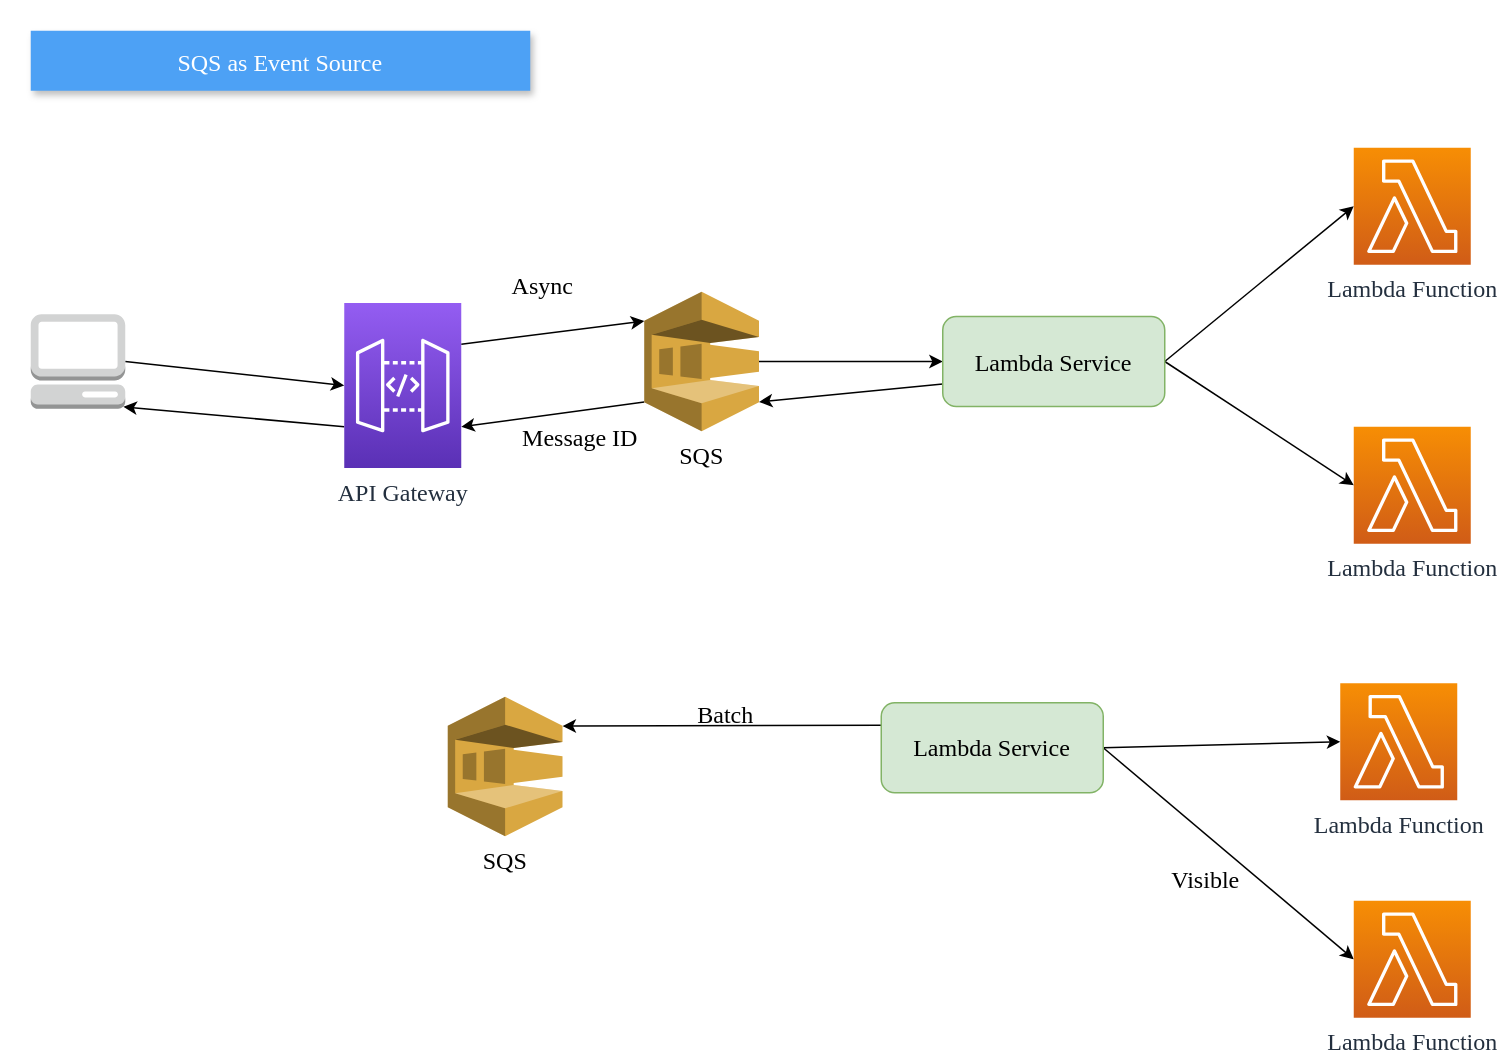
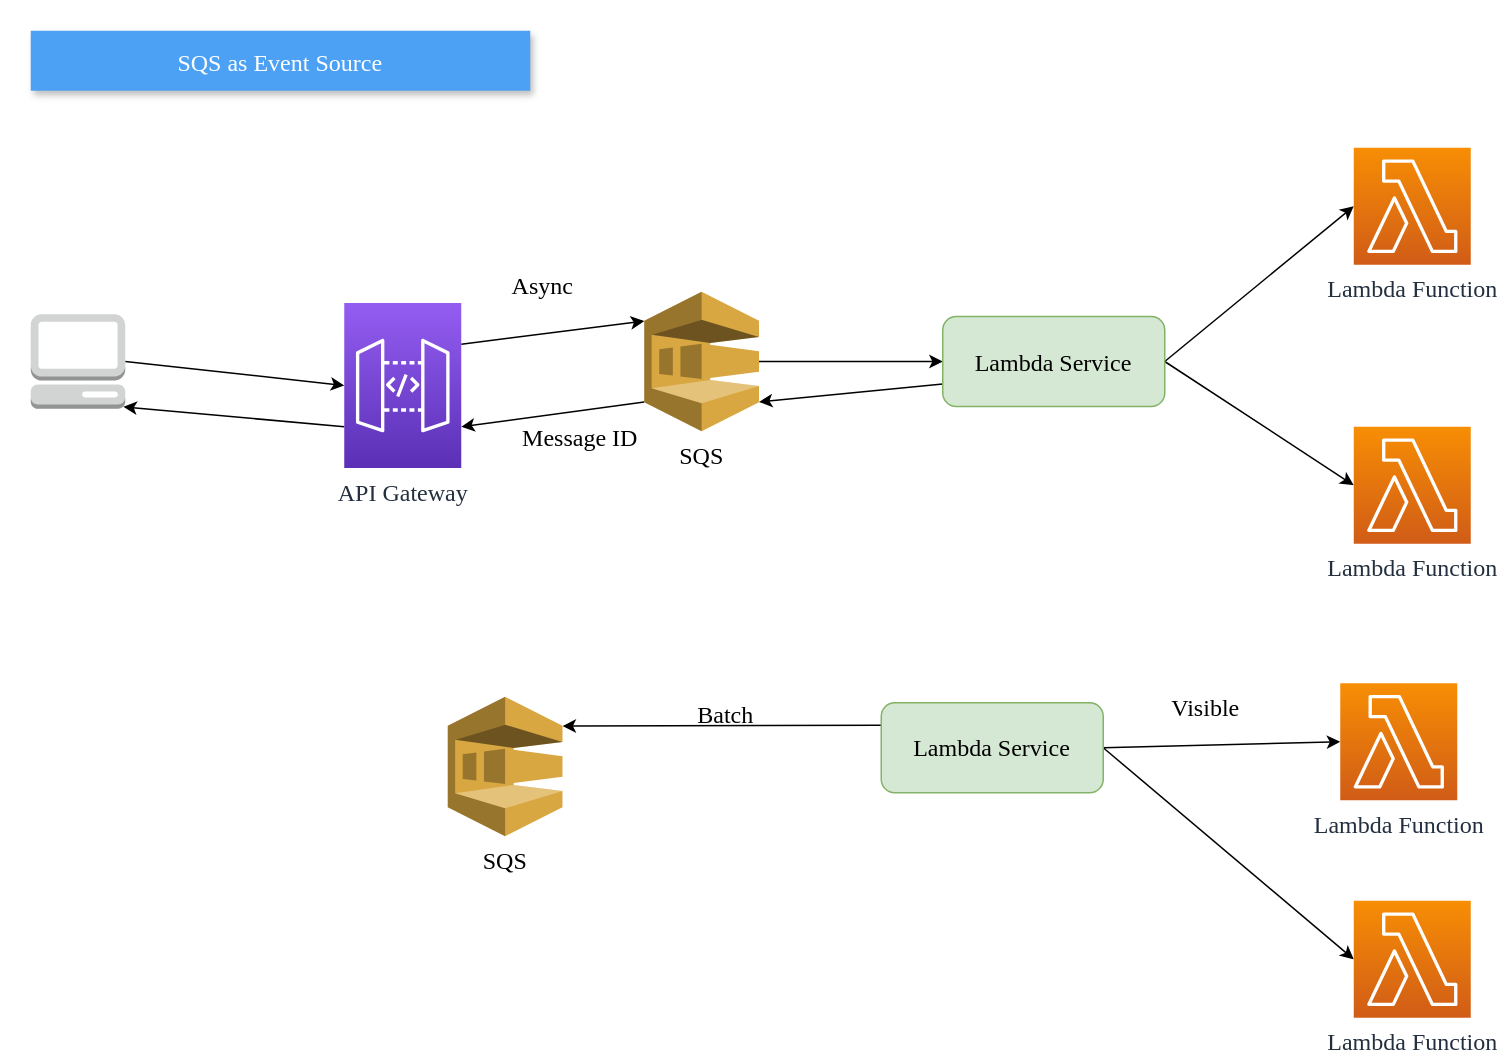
node "Visible": moved (1205, 879) -> (1205, 707)
